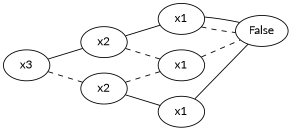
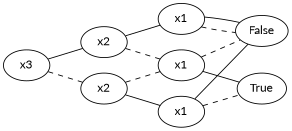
node "True": added
